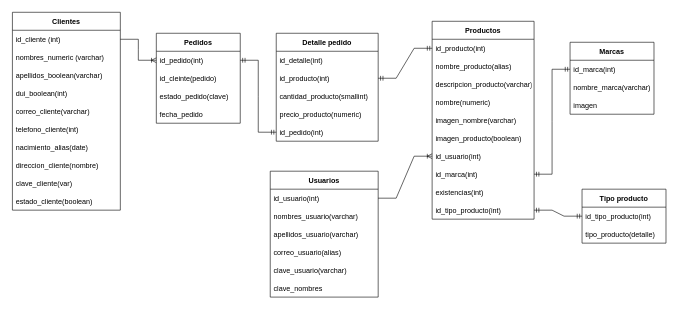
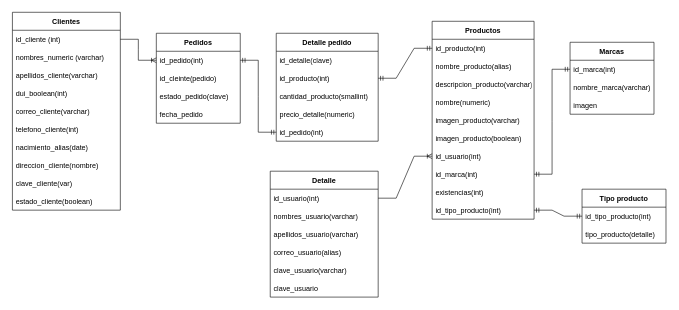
node "id_detalle(int)": label "id_detalle(int)" -> "id_detalle(clave)"
node "apellidos_boolean(varchar)": label "apellidos_boolean(varchar)" -> "apellidos_cliente(varchar)"
node "precio_producto(numeric)": label "precio_producto(numeric)" -> "precio_detalle(numeric)"
node "imagen_nombre(varchar)": label "imagen_nombre(varchar)" -> "imagen_producto(varchar)"
node "Usuarios": label "Usuarios" -> "Detalle"
node "clave_nombres": label "clave_nombres" -> "clave_usuario"
